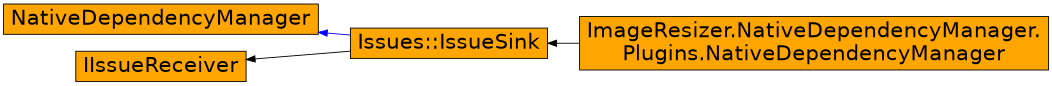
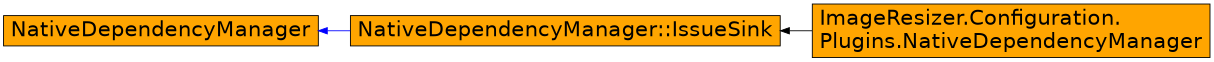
node "Issues::IssueSink": label "Issues::IssueSink" -> "NativeDependencyManager::IssueSink"
node "ImageResizer.NativeDependencyManager. Plugins.NativeDependencyManager": label "ImageResizer.NativeDependencyManager. Plugins.NativeDependencyManager" -> "ImageResizer.Configuration. Plugins.NativeDependencyManager"
node "IIssueReceiver": removed
